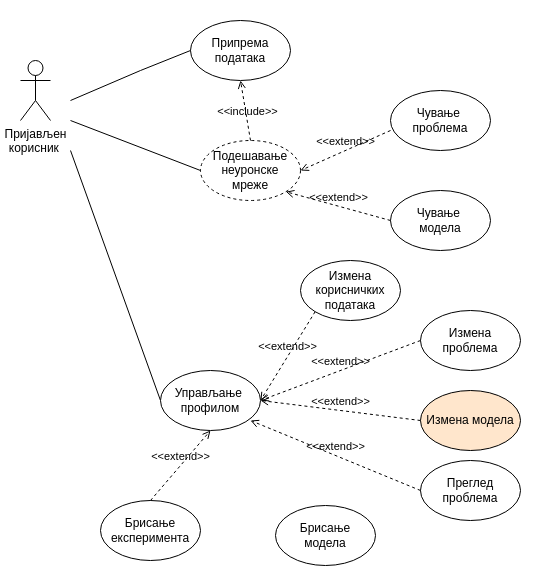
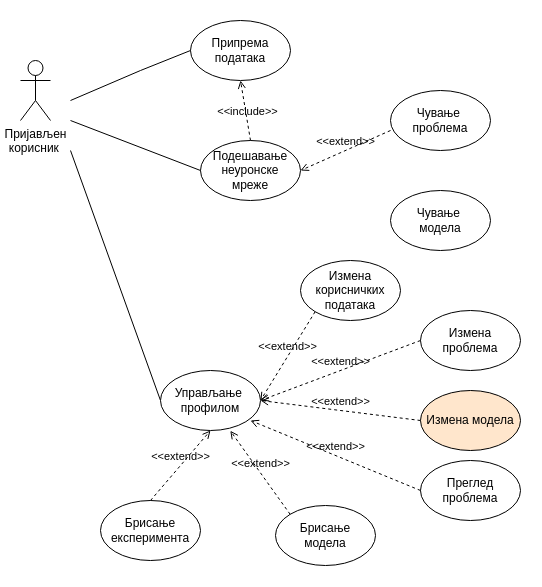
node "Подешавање неуронске мреже": style dashed -> solid
edge "Чување модела" -> "Подешавање неуронске мреже": removed, label "<<extend>>"
edge "Брисање модела" -> "Управљање профилом": added, label "<<extend>>"
